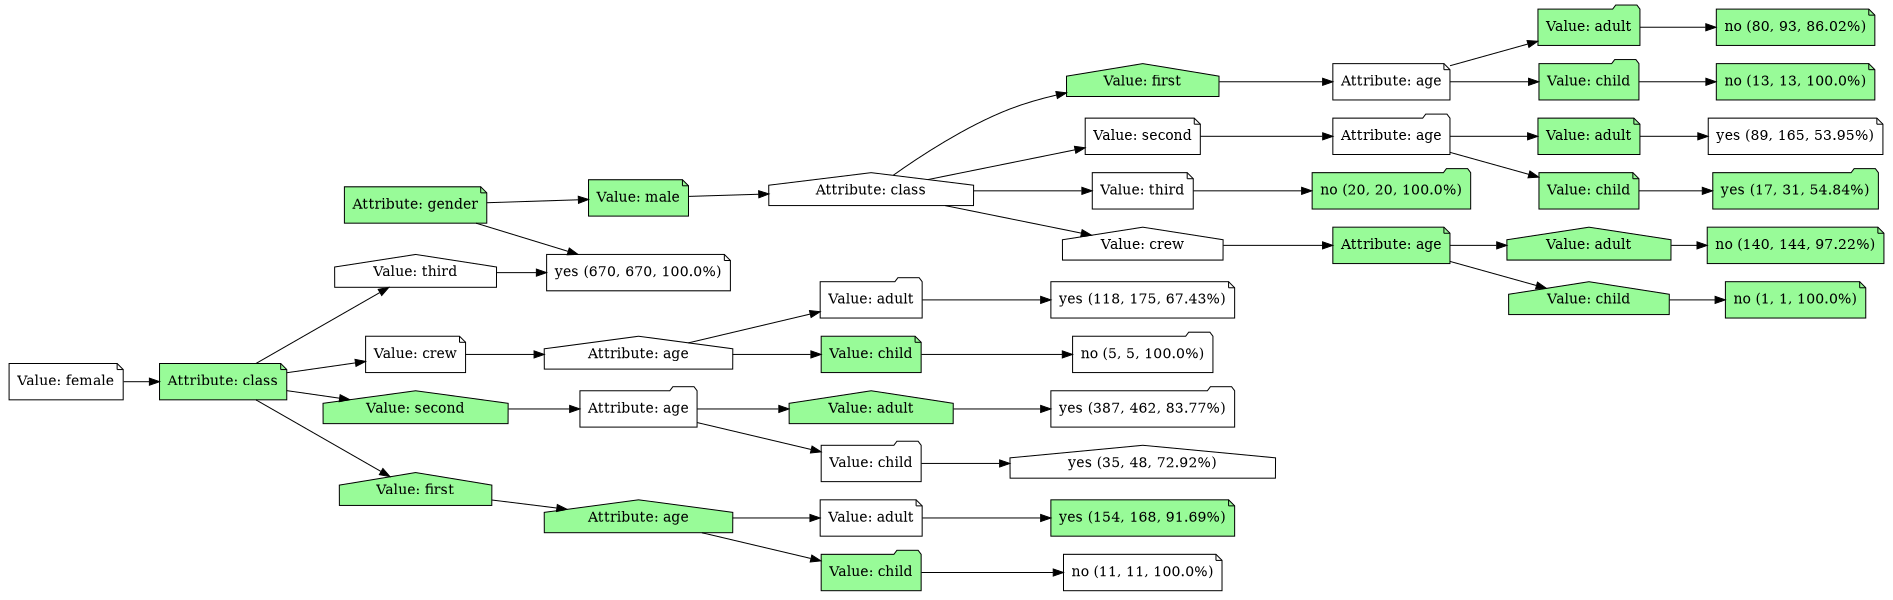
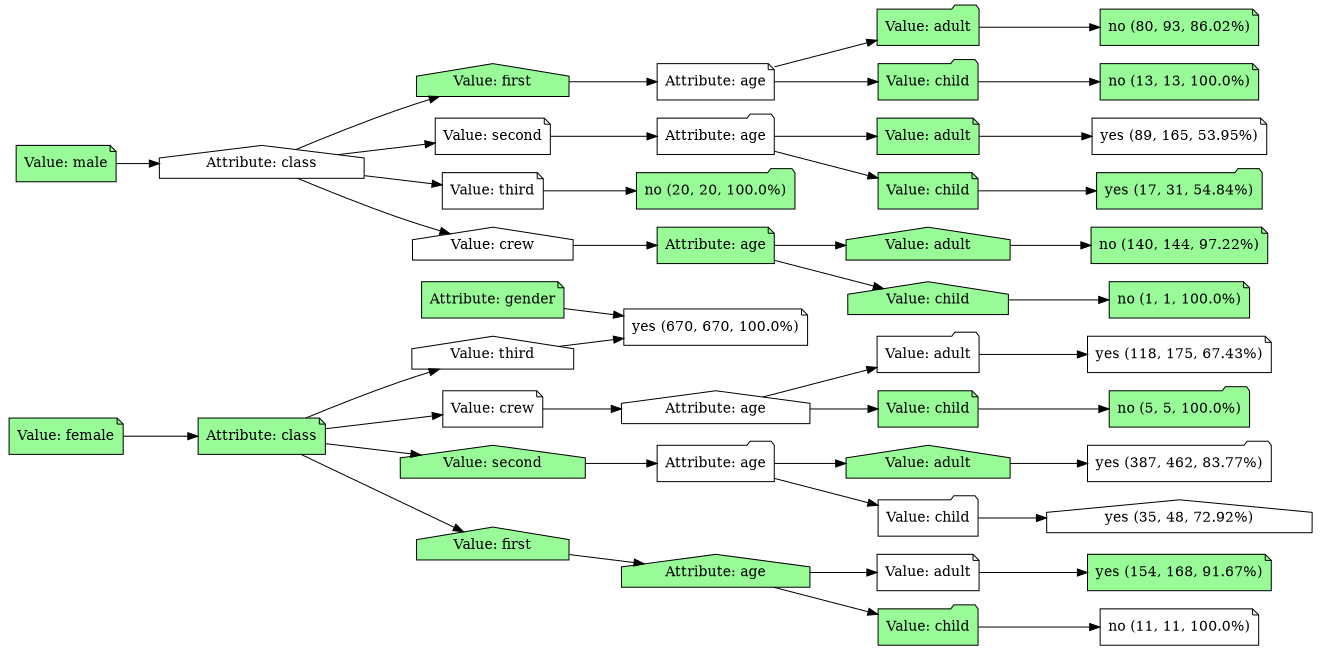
edge "Attribute: gender" -> "Value: male": removed
node "no (5, 5, 100.0%)": fillcolor white -> palegreen
node "Value: female": fillcolor white -> palegreen
node "yes (154, 168, 91.69%)": label "yes (154, 168, 91.69%)" -> "yes (154, 168, 91.67%)"
